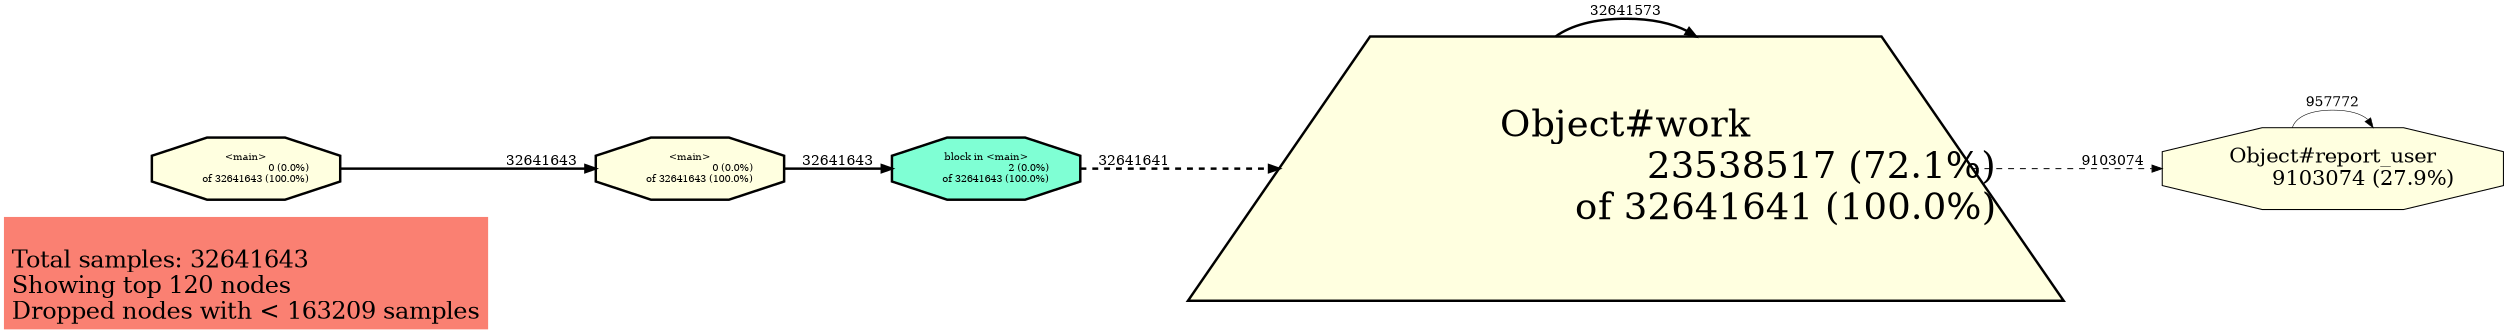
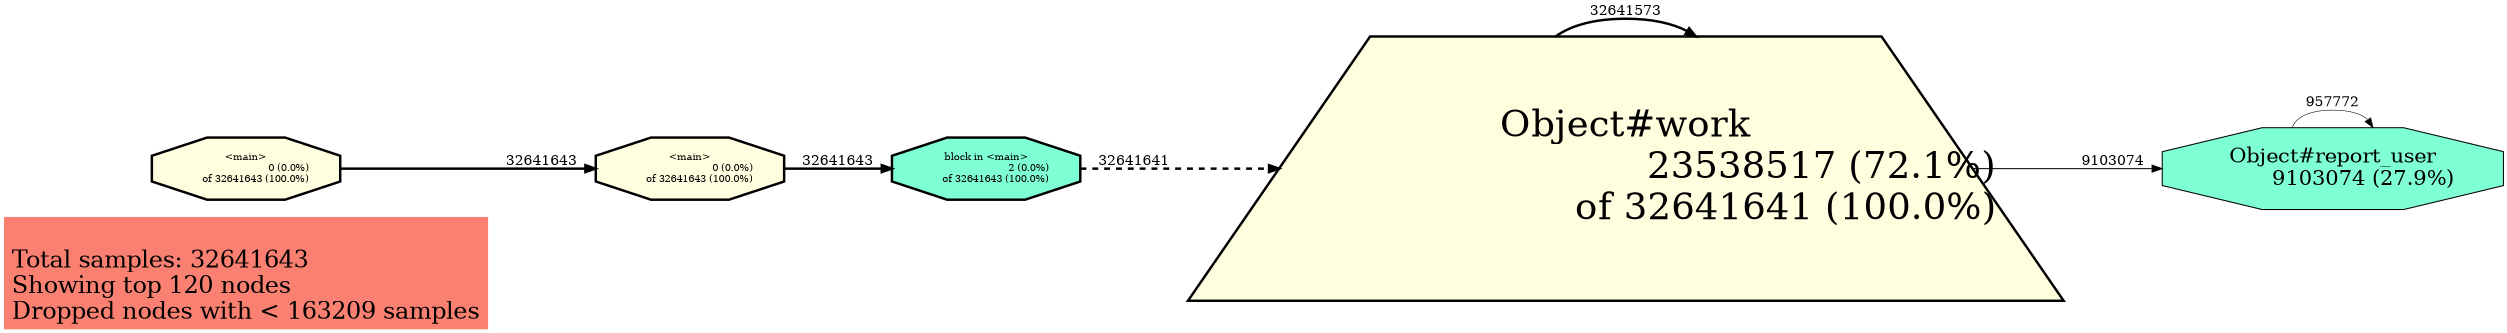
edge "Object#work 23538517 (72.1%) of 32641641 (100.0%)" -> "Object#report_user 9103074 (27.9%)": style dashed -> solid
node "Object#report_user 9103074 (27.9%)": fillcolor lightyellow -> aquamarine
